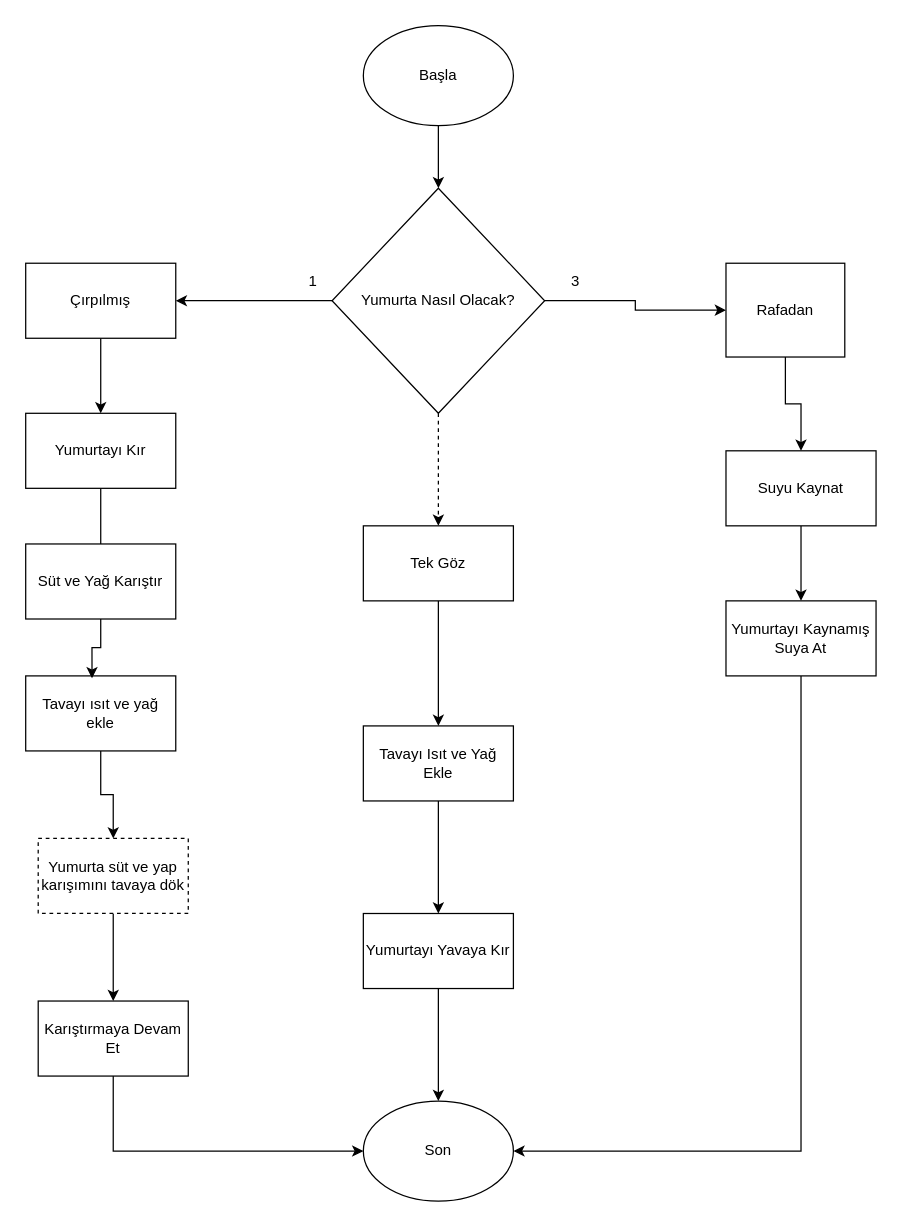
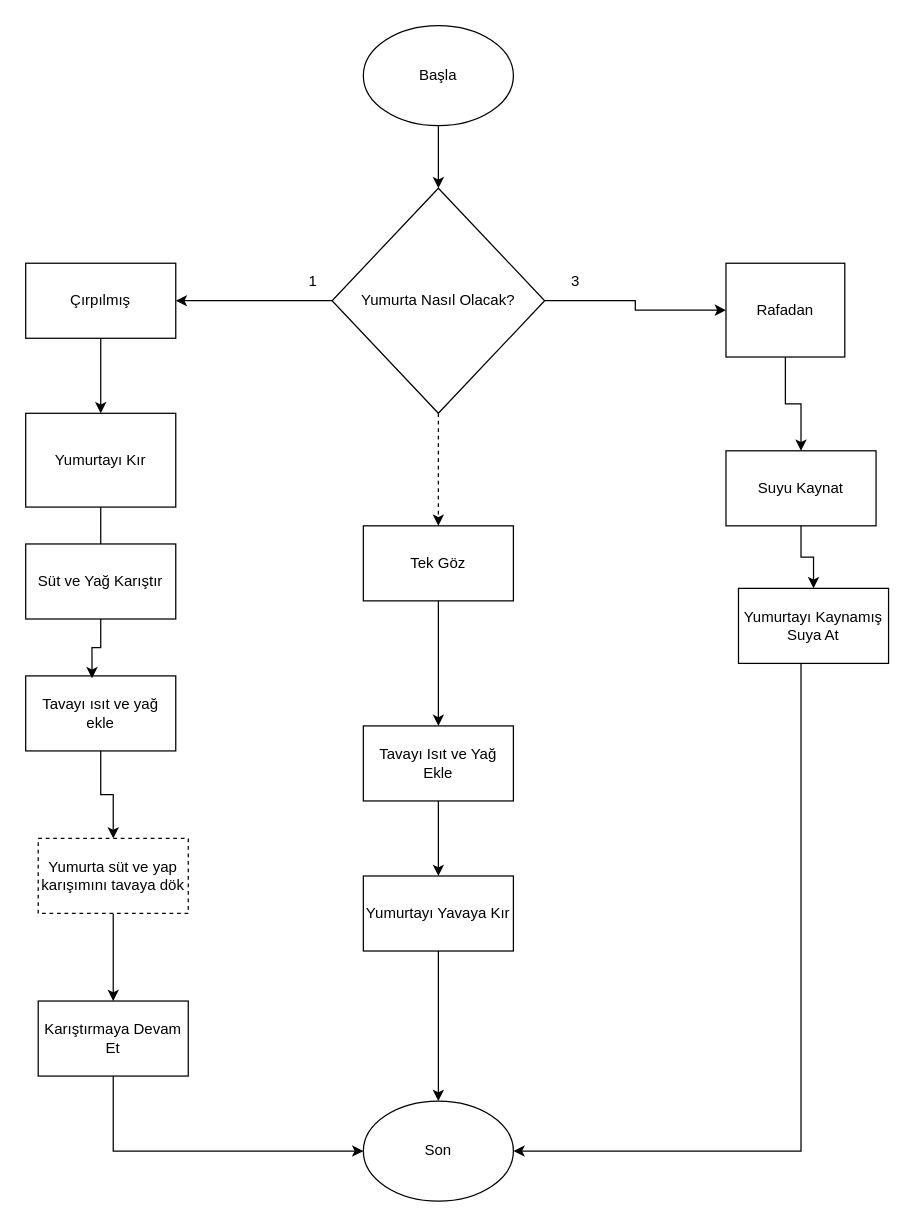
node "Yumurtayı Kır": size 150x75 -> 150x94
node "Yumurtayı Kaynamış Suya At": moved (801, 638) -> (813, 626)
node "Yumurtayı Yavaya Kır": moved (438, 951) -> (438, 913)
